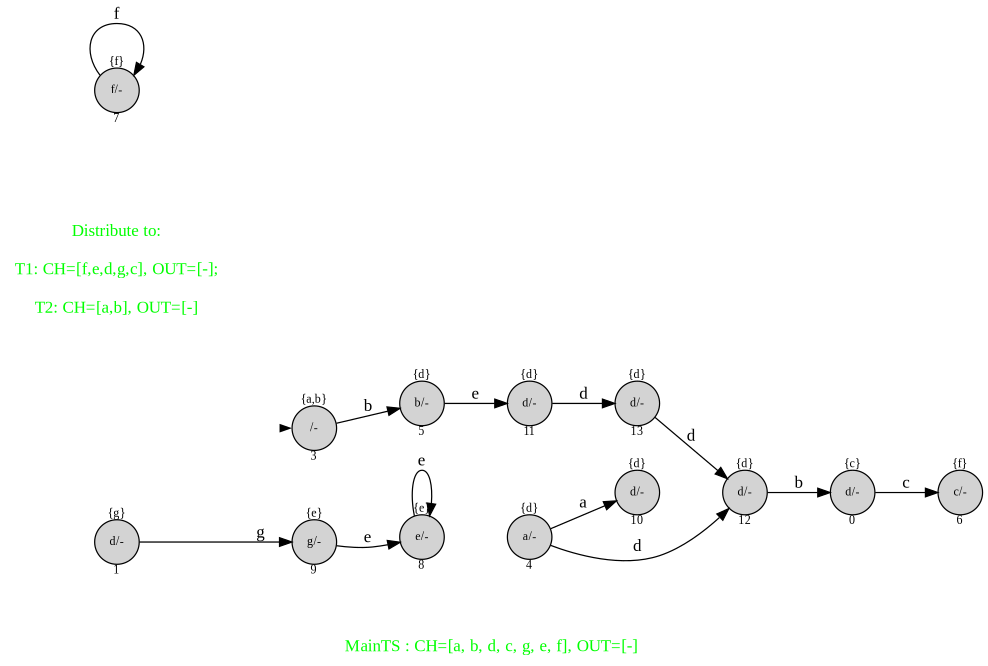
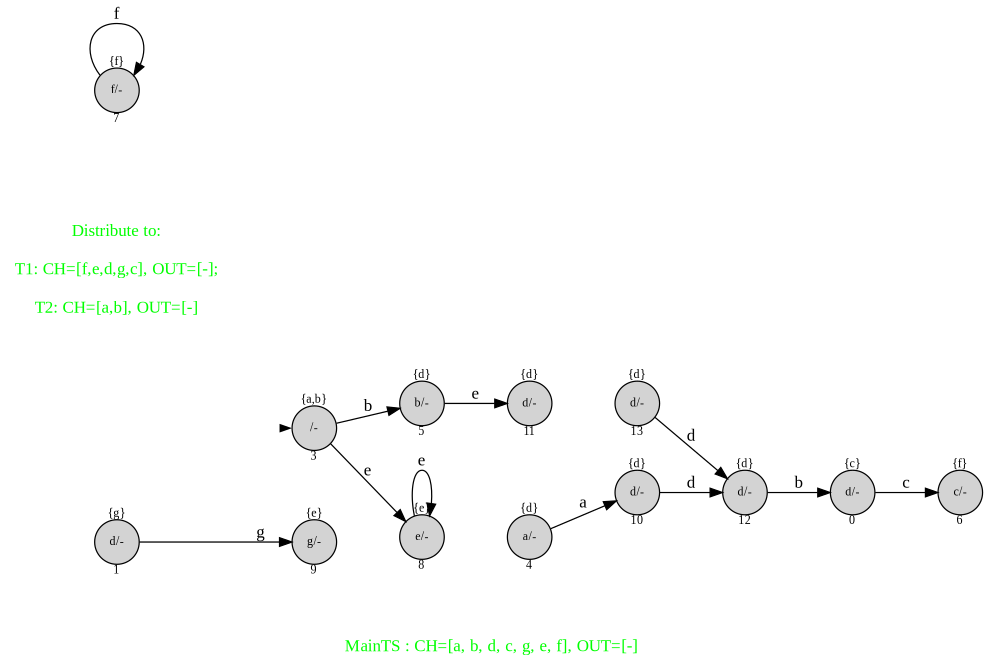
edge "{d} d/- 11" -> "{d} d/- 13": removed, label "d"
edge "{e} g/- 9" -> "{e} e/- 8": now "{a,b} /- 3" -> "{e} e/- 8"
edge "{d} a/- 4" -> "{d} d/- 12": now "{d} d/- 10" -> "{d} d/- 12"
